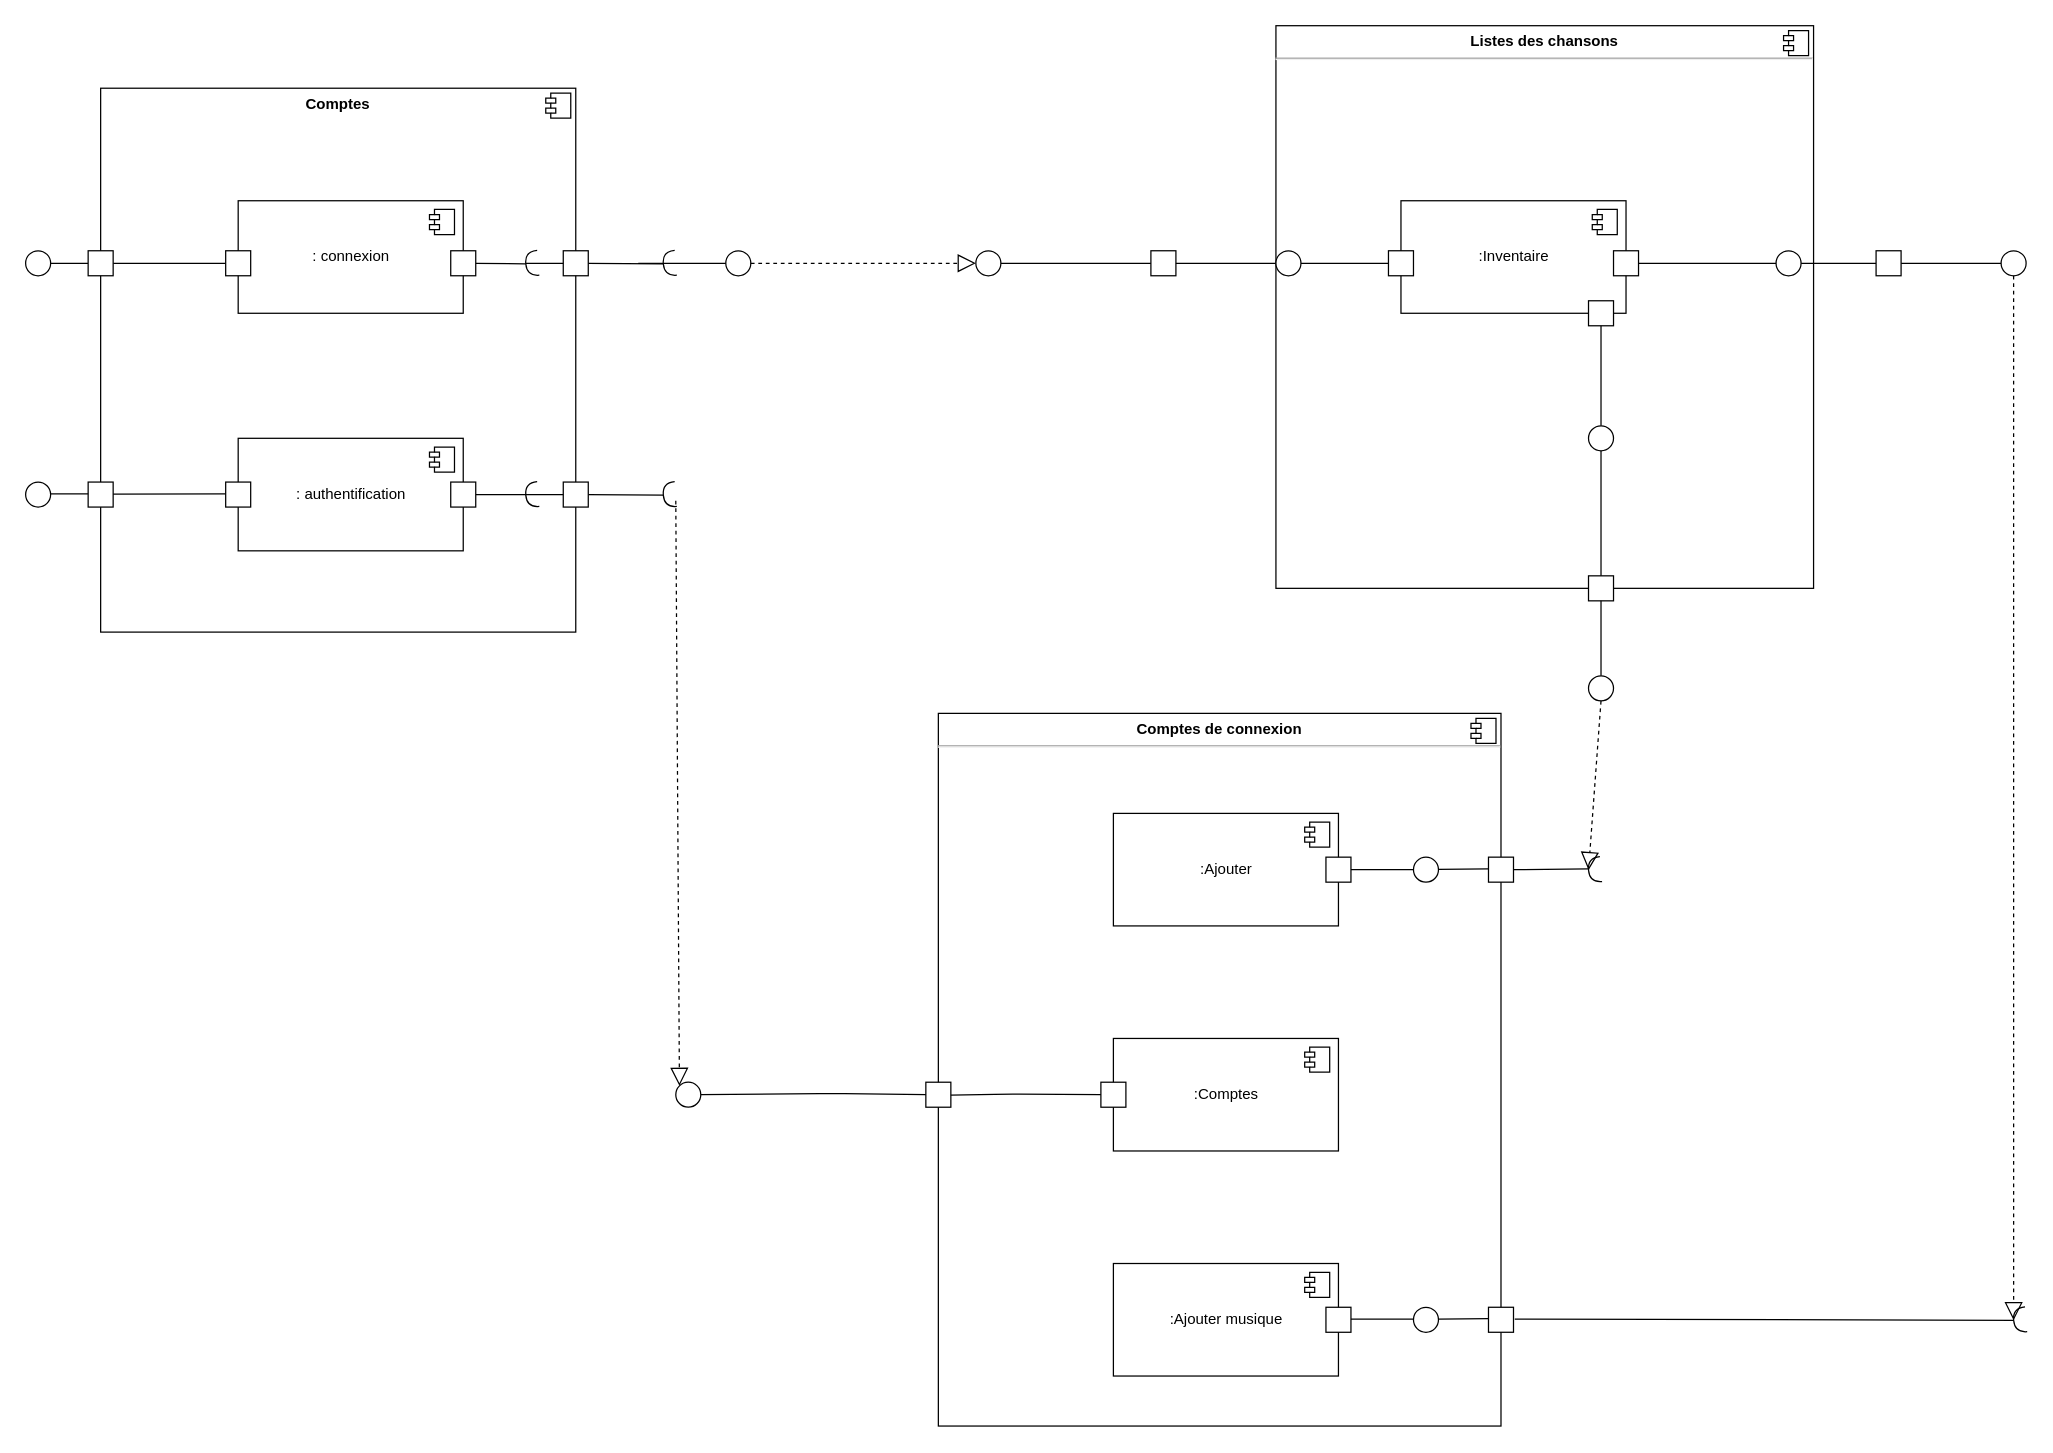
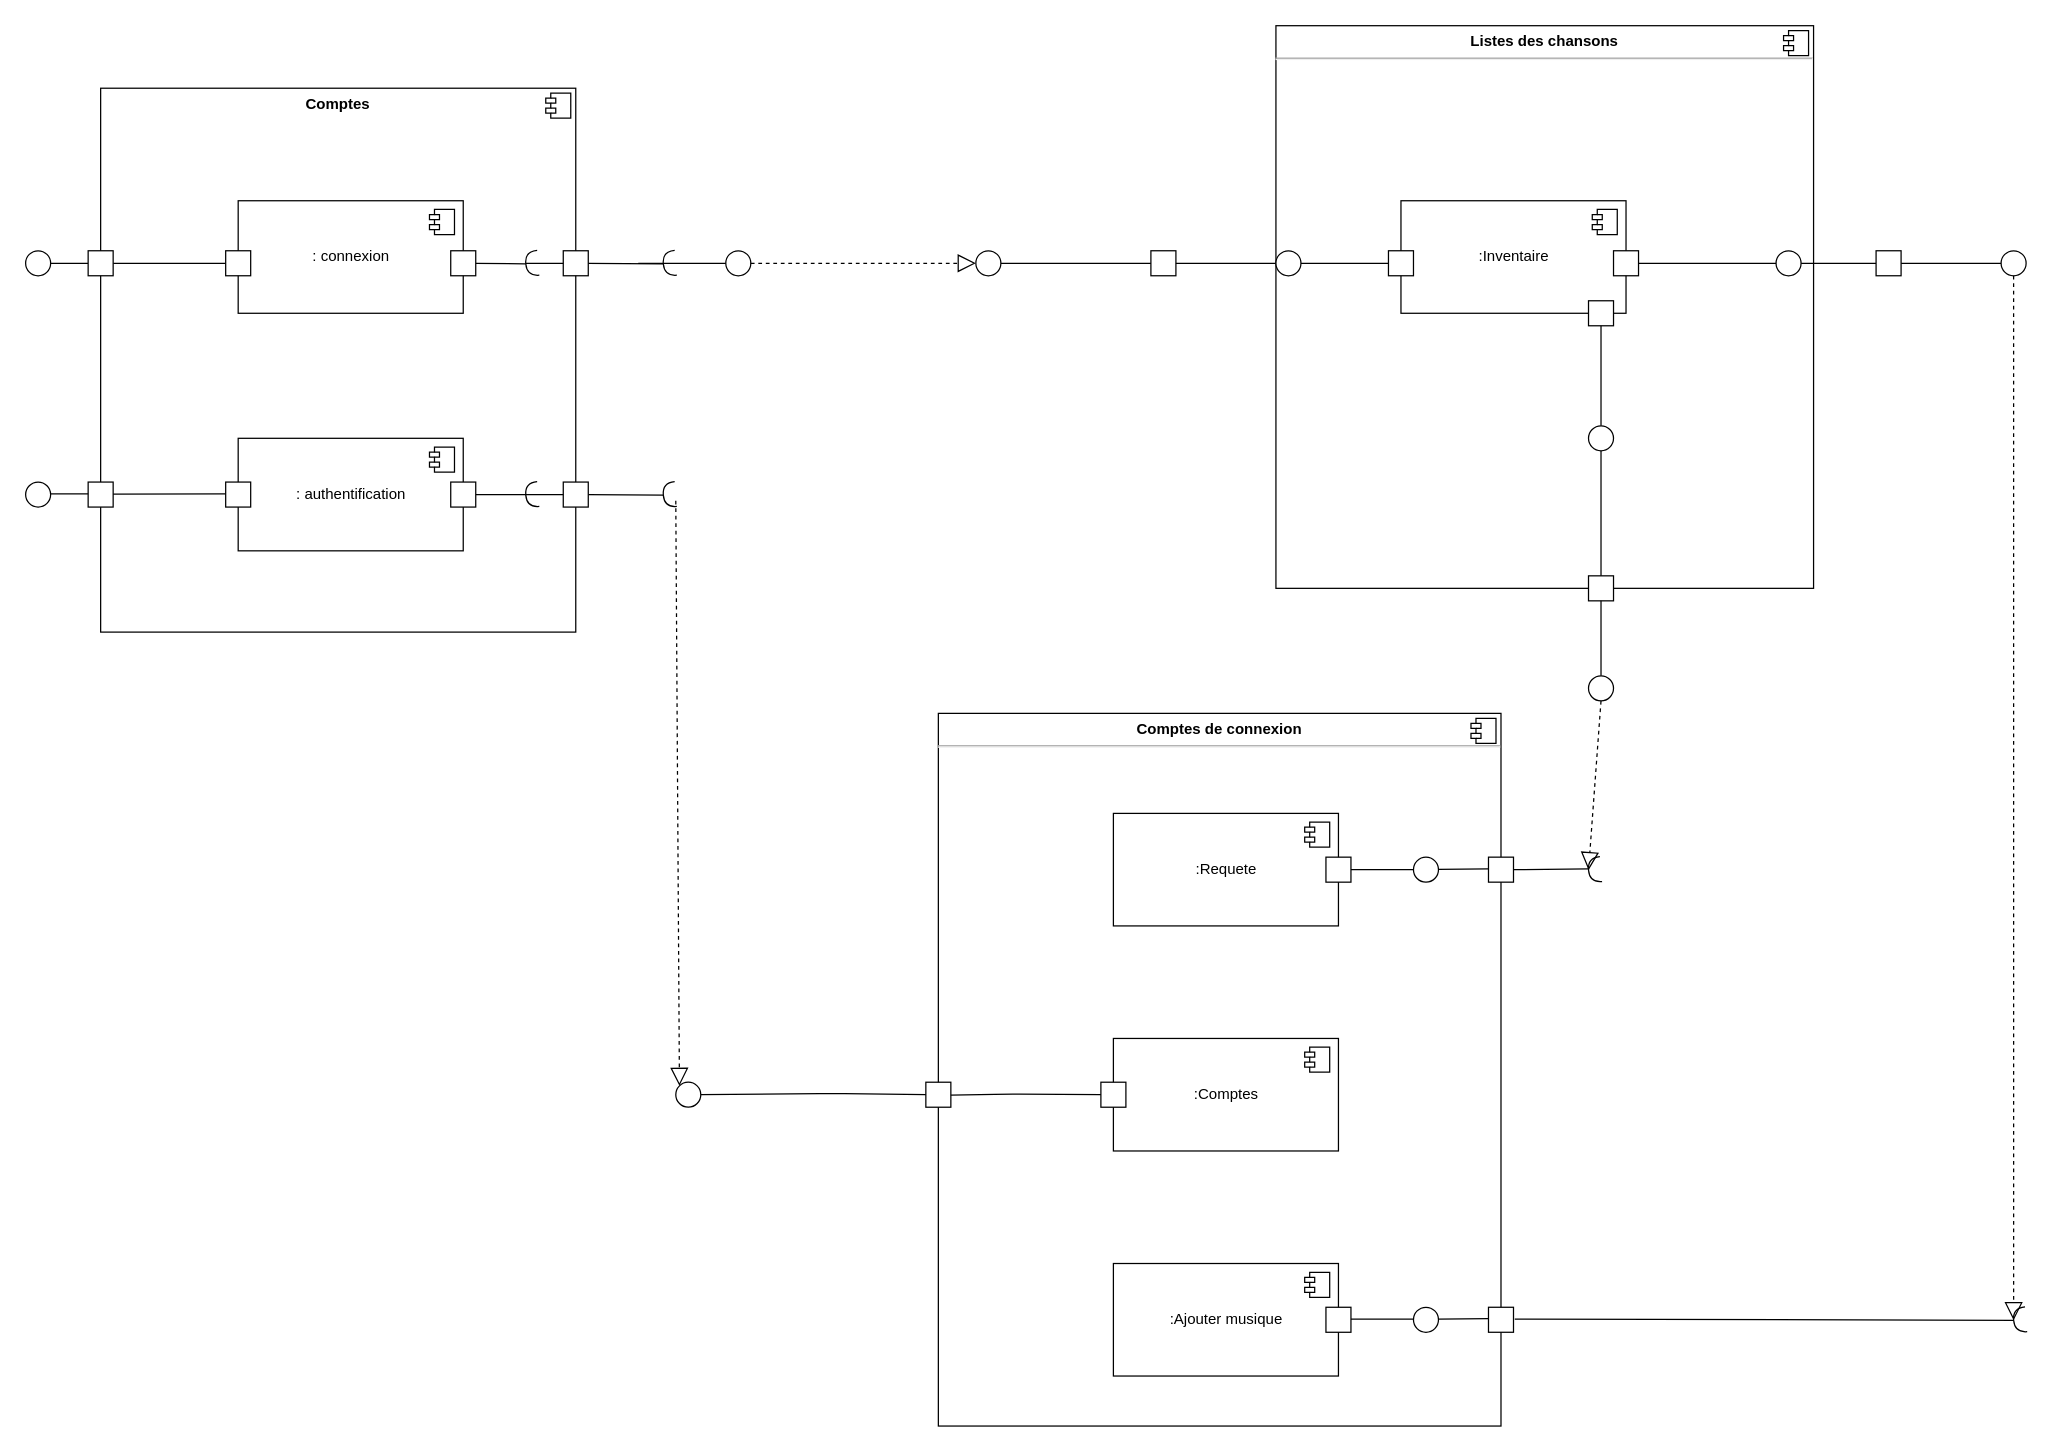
node ":Ajouter": label ":Ajouter" -> ":Requete"
